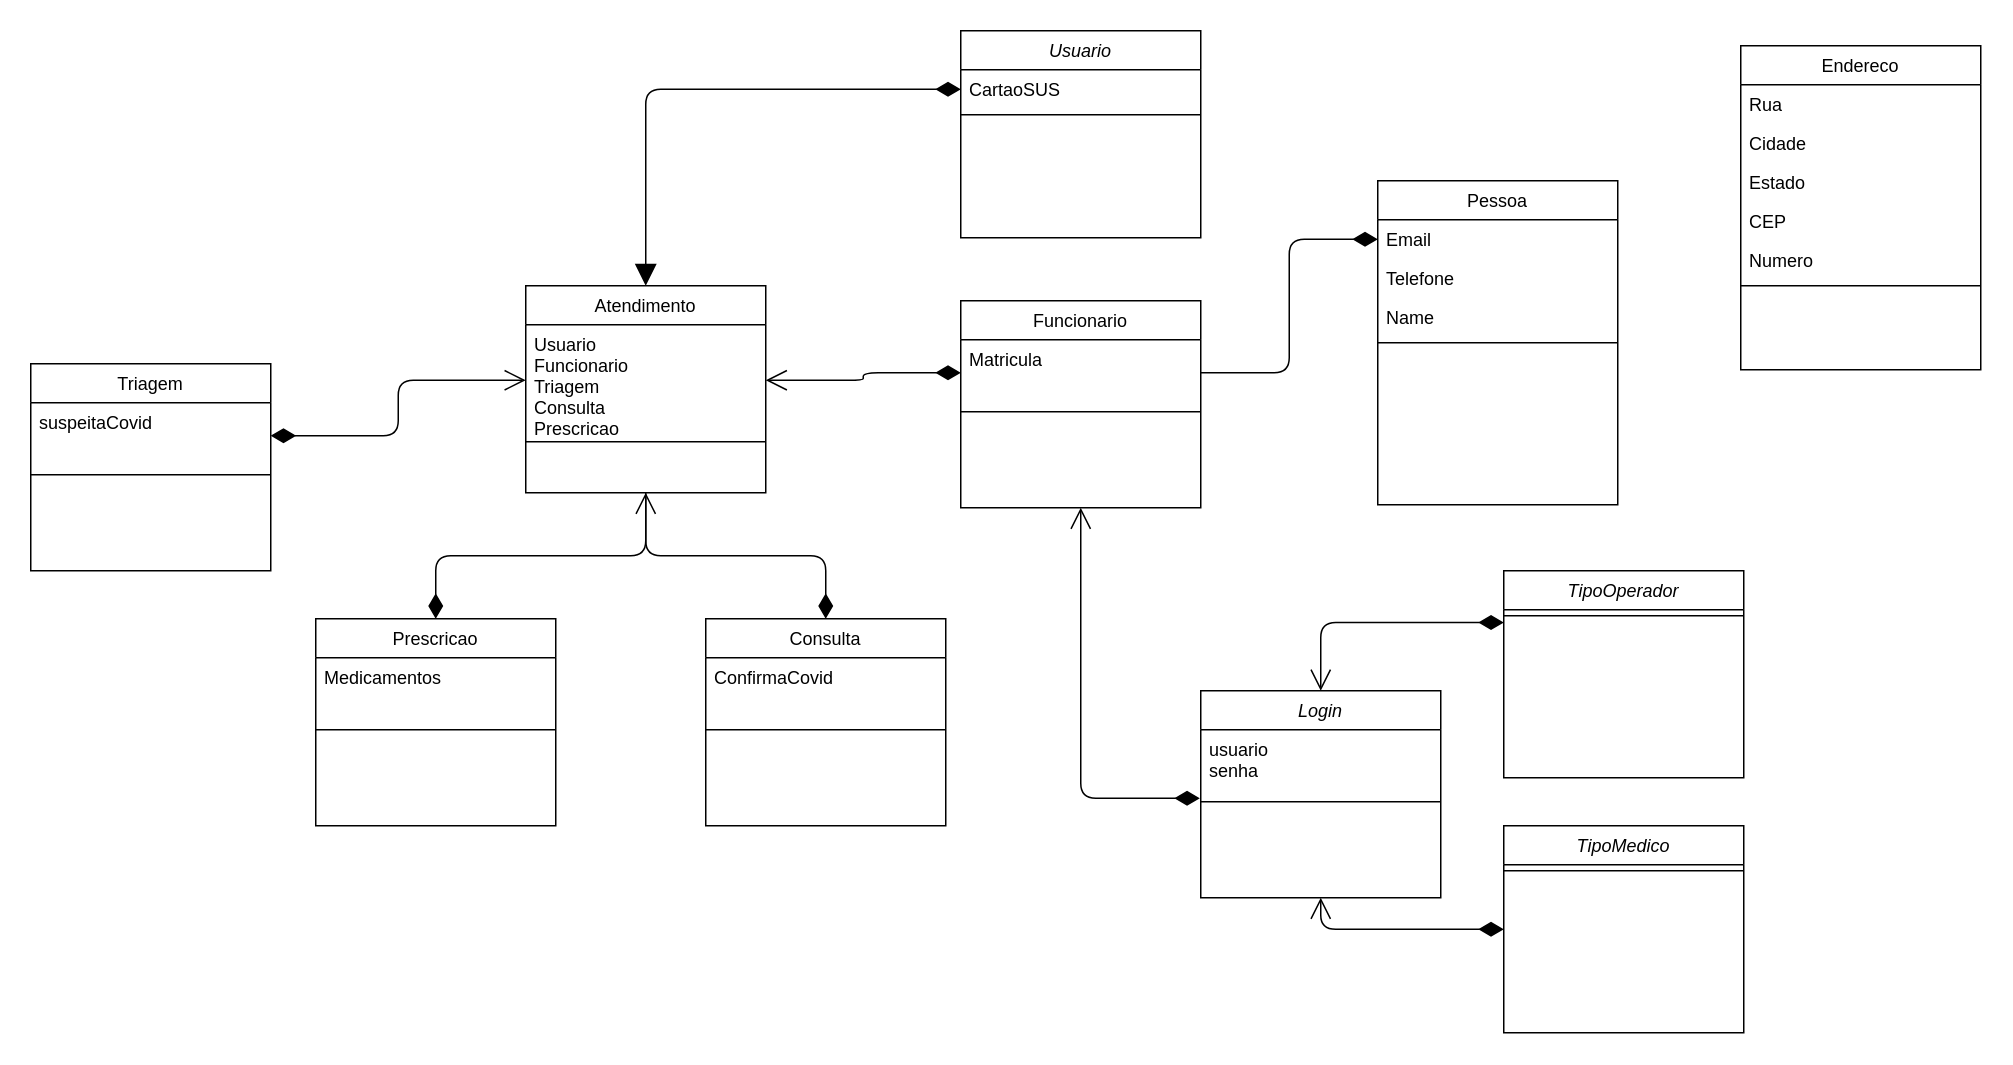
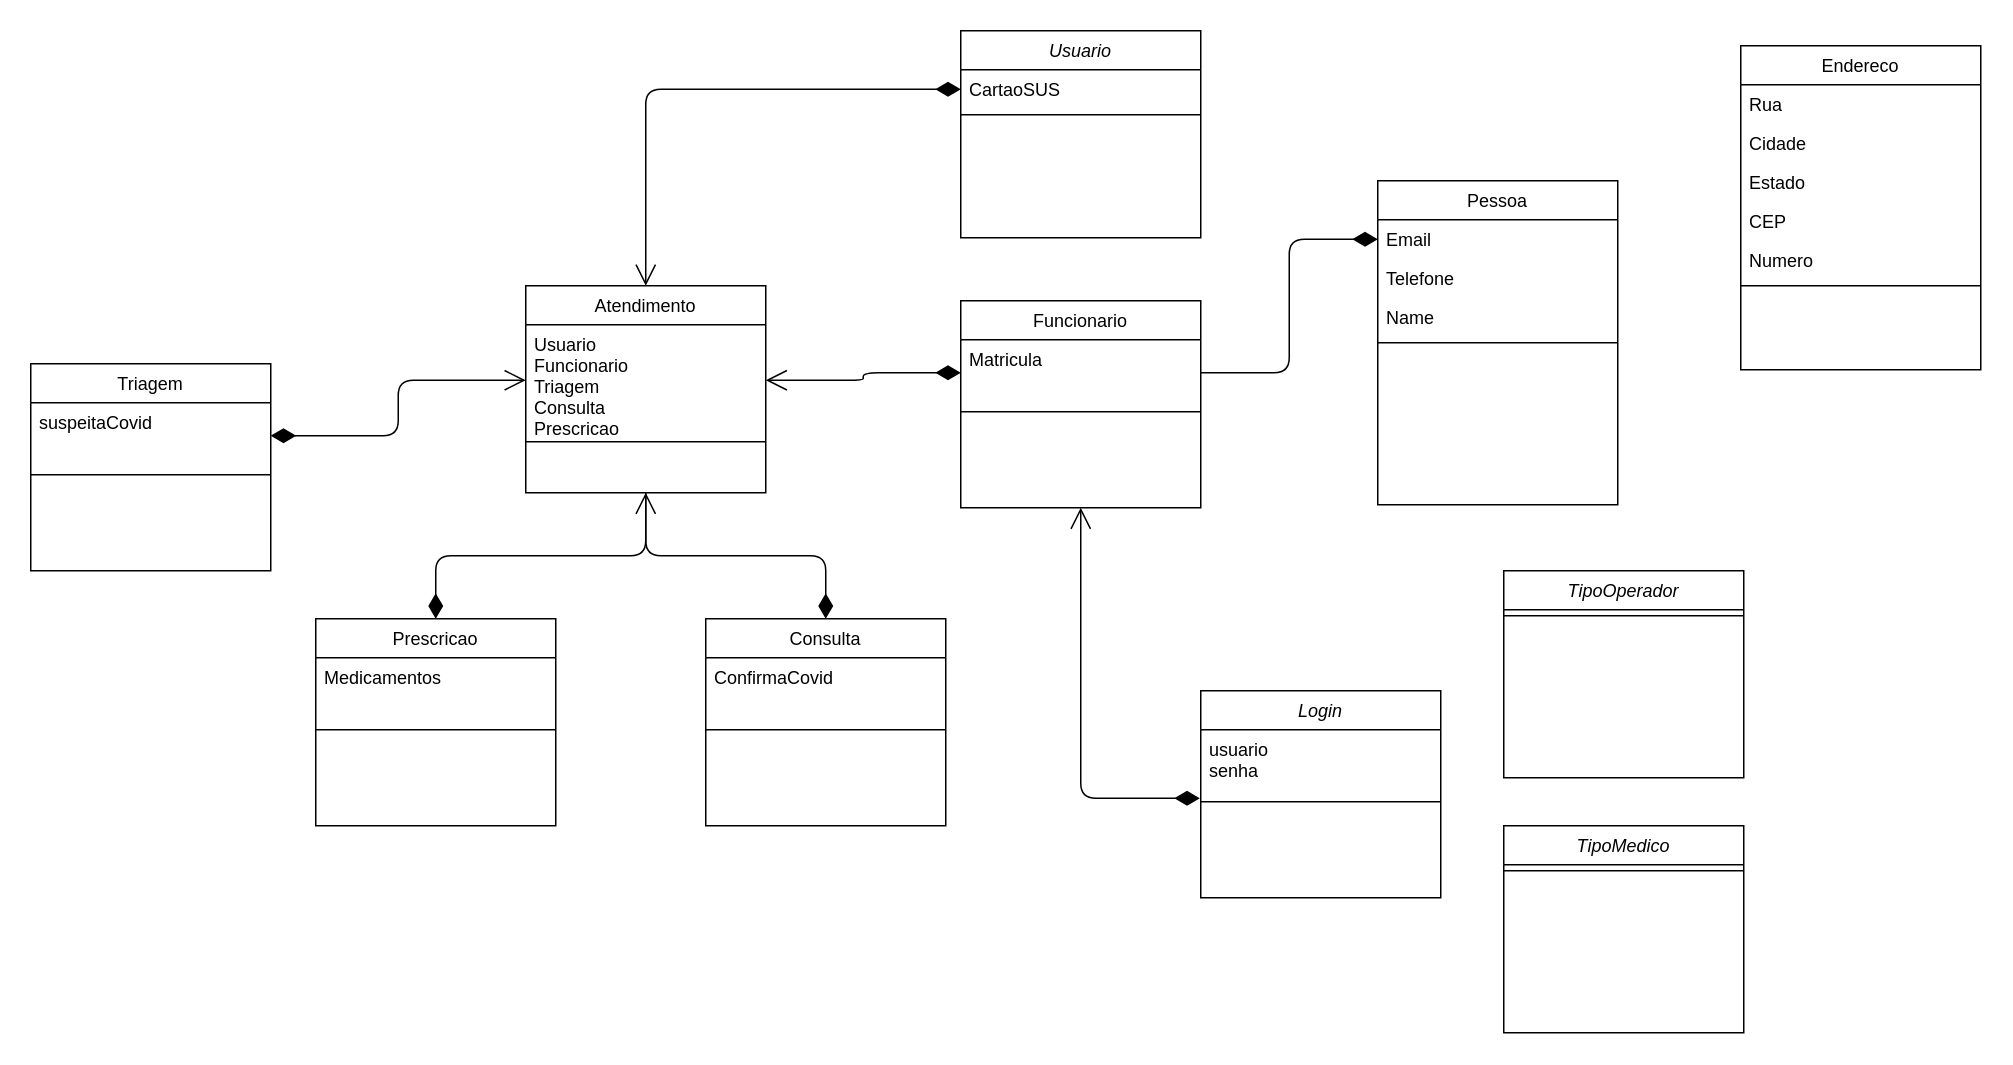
edge "CartaoSUS" -- "Atendimento": arrowhead block -> open
edge "TipoOperador" -- "Login": removed
edge "Login" -- "TipoMedico": removed
